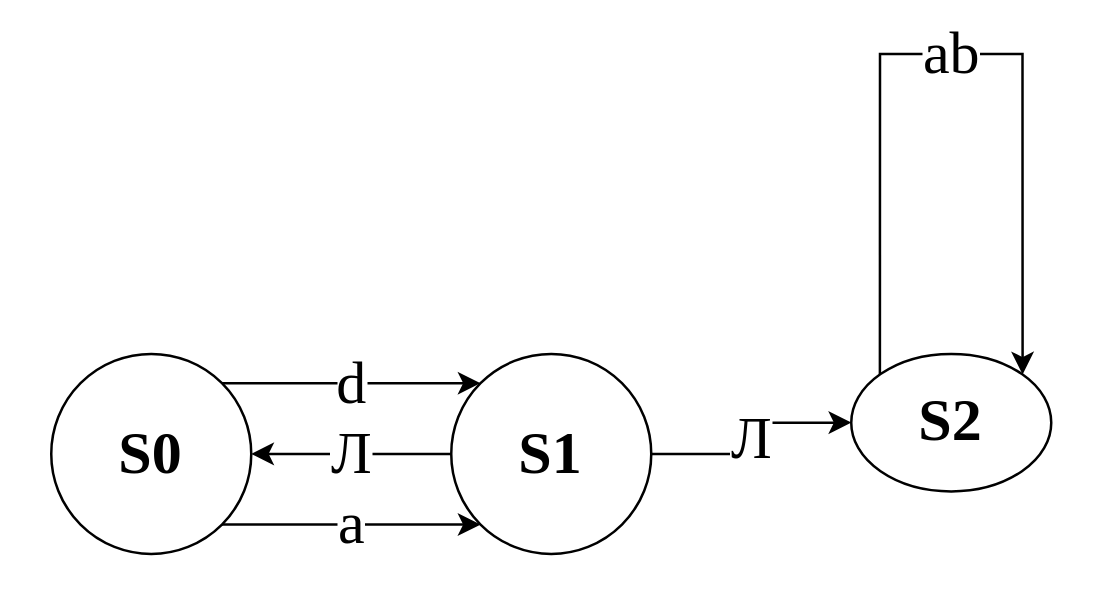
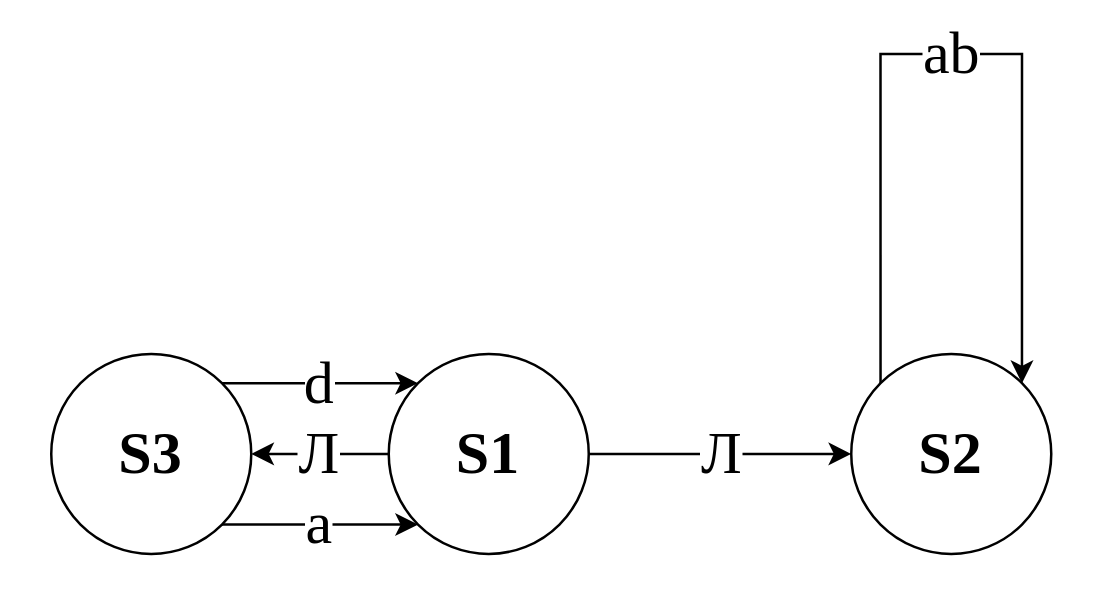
node "S2": size 200x138 -> 200x200
node "S0": label "S0" -> "S3"
node "S1": moved (551, 454) -> (489, 454)
